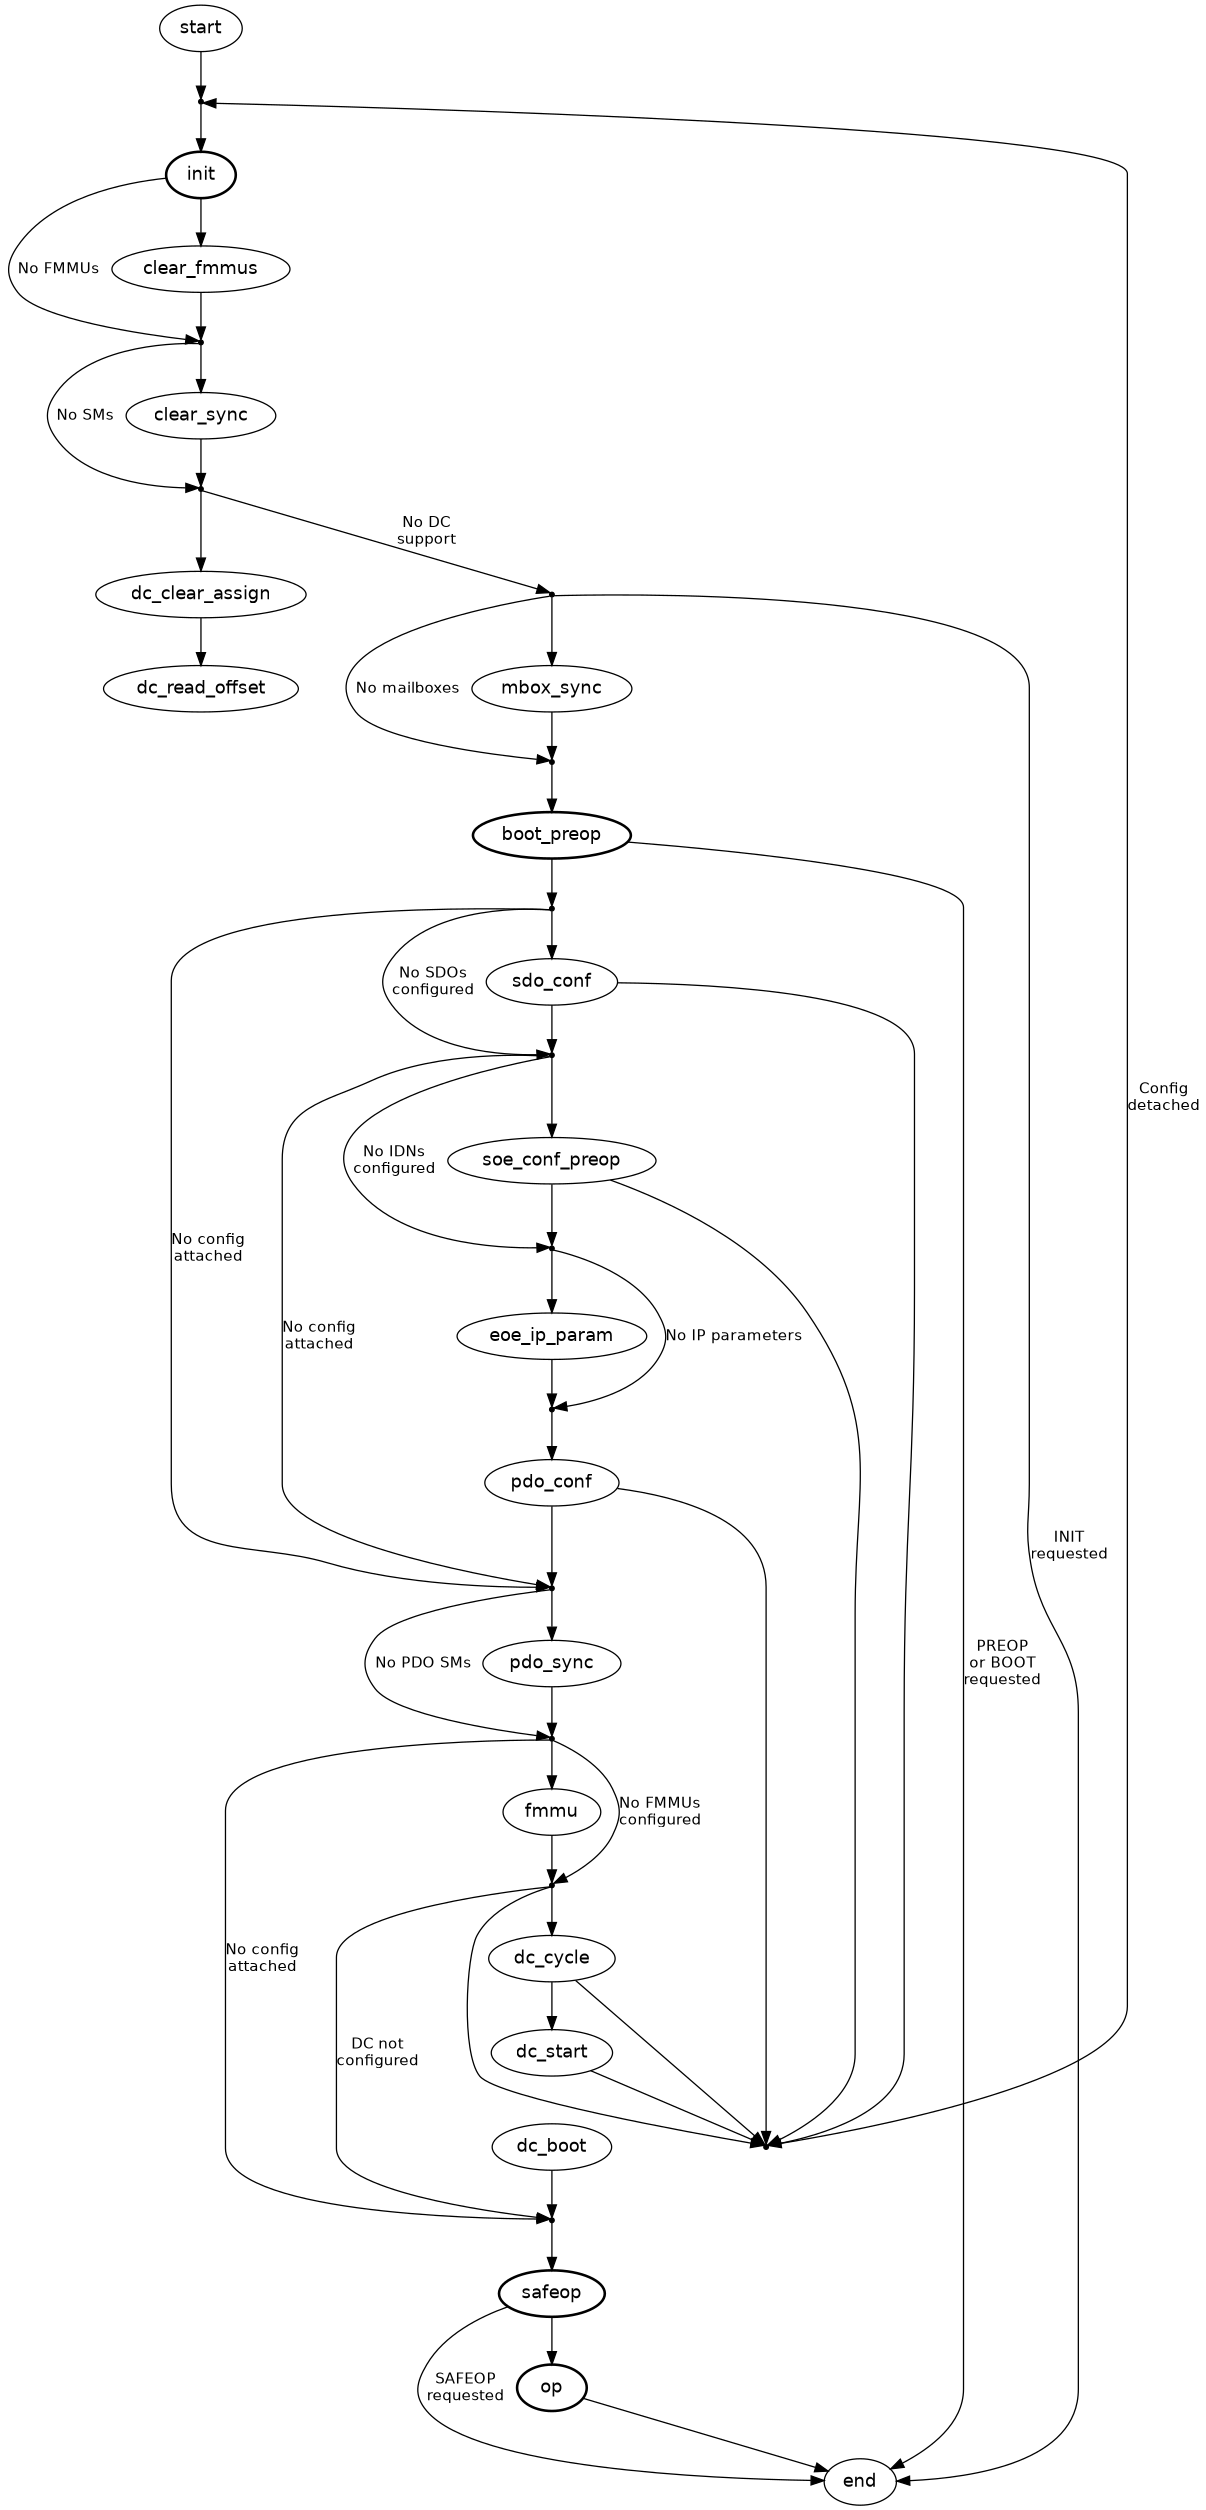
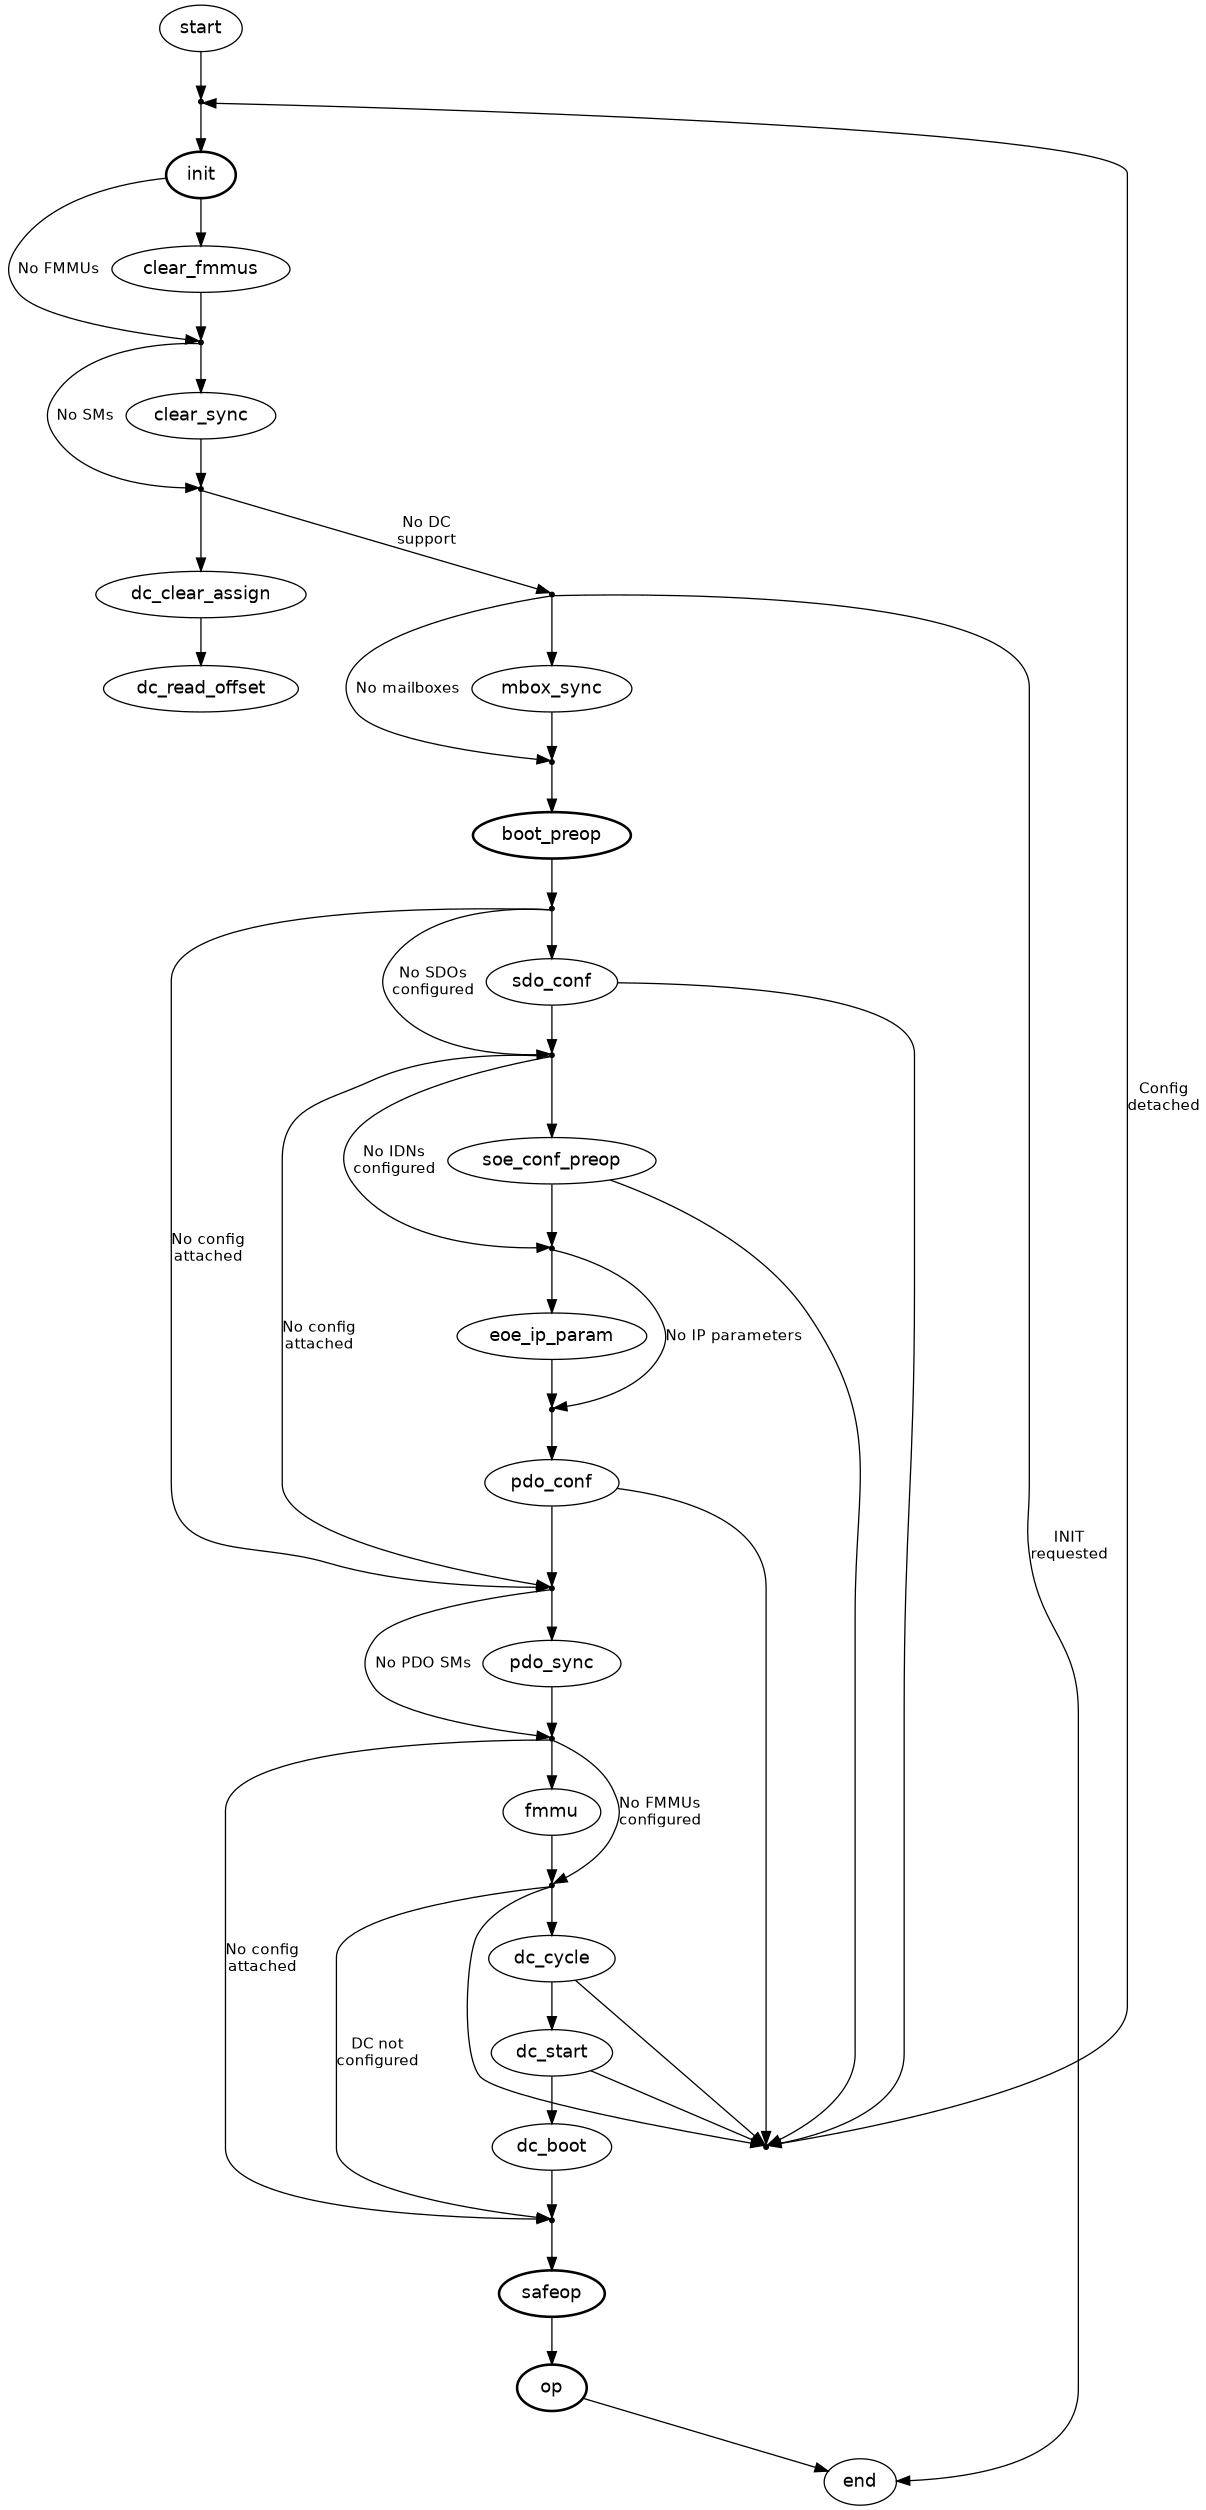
edge "boot_preop" -> "end": removed, label "PREOP or BOOT requested"
edge "dc_start" -> "dc_boot": added
edge "safeop" -> "end": removed, label "SAFEOP requested"
